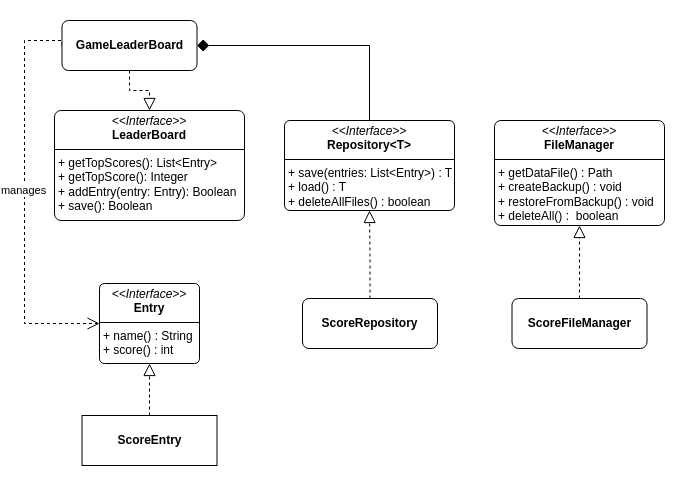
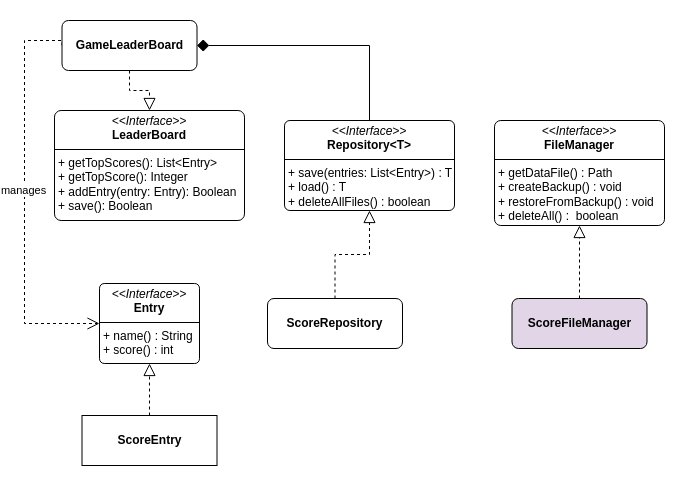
node "ScoreRepository": moved (370, 324) -> (335, 324)
node "ScoreFileManager": fillcolor #ffffff -> #e1d5e7
